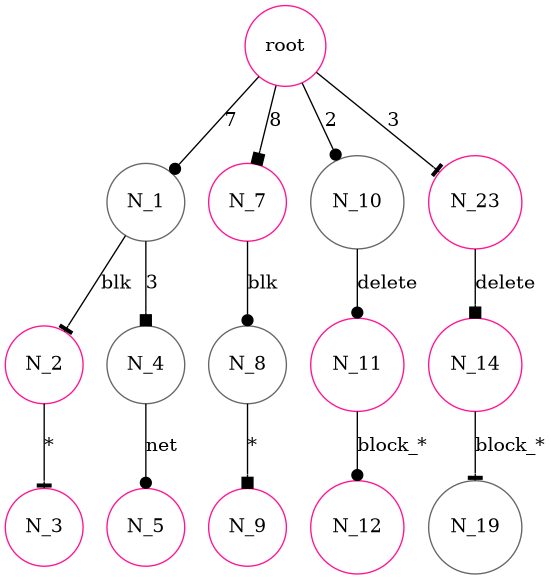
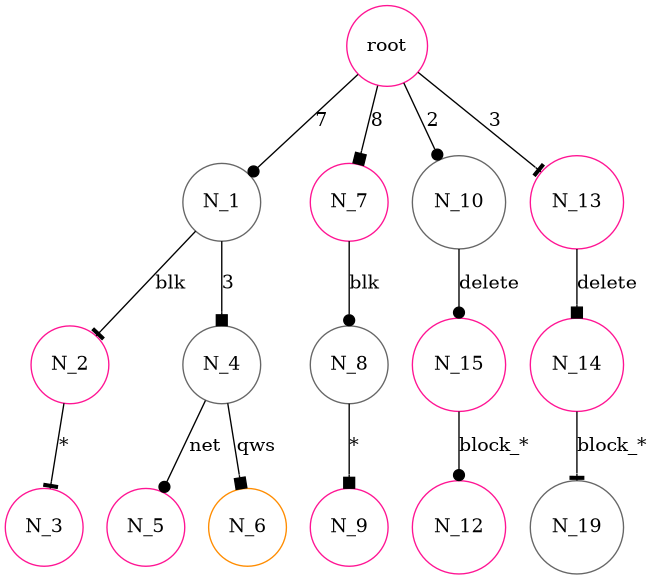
node "N_23": label "N_23" -> "N_13"
node "N_11": label "N_11" -> "N_15"
node "N_6": added
